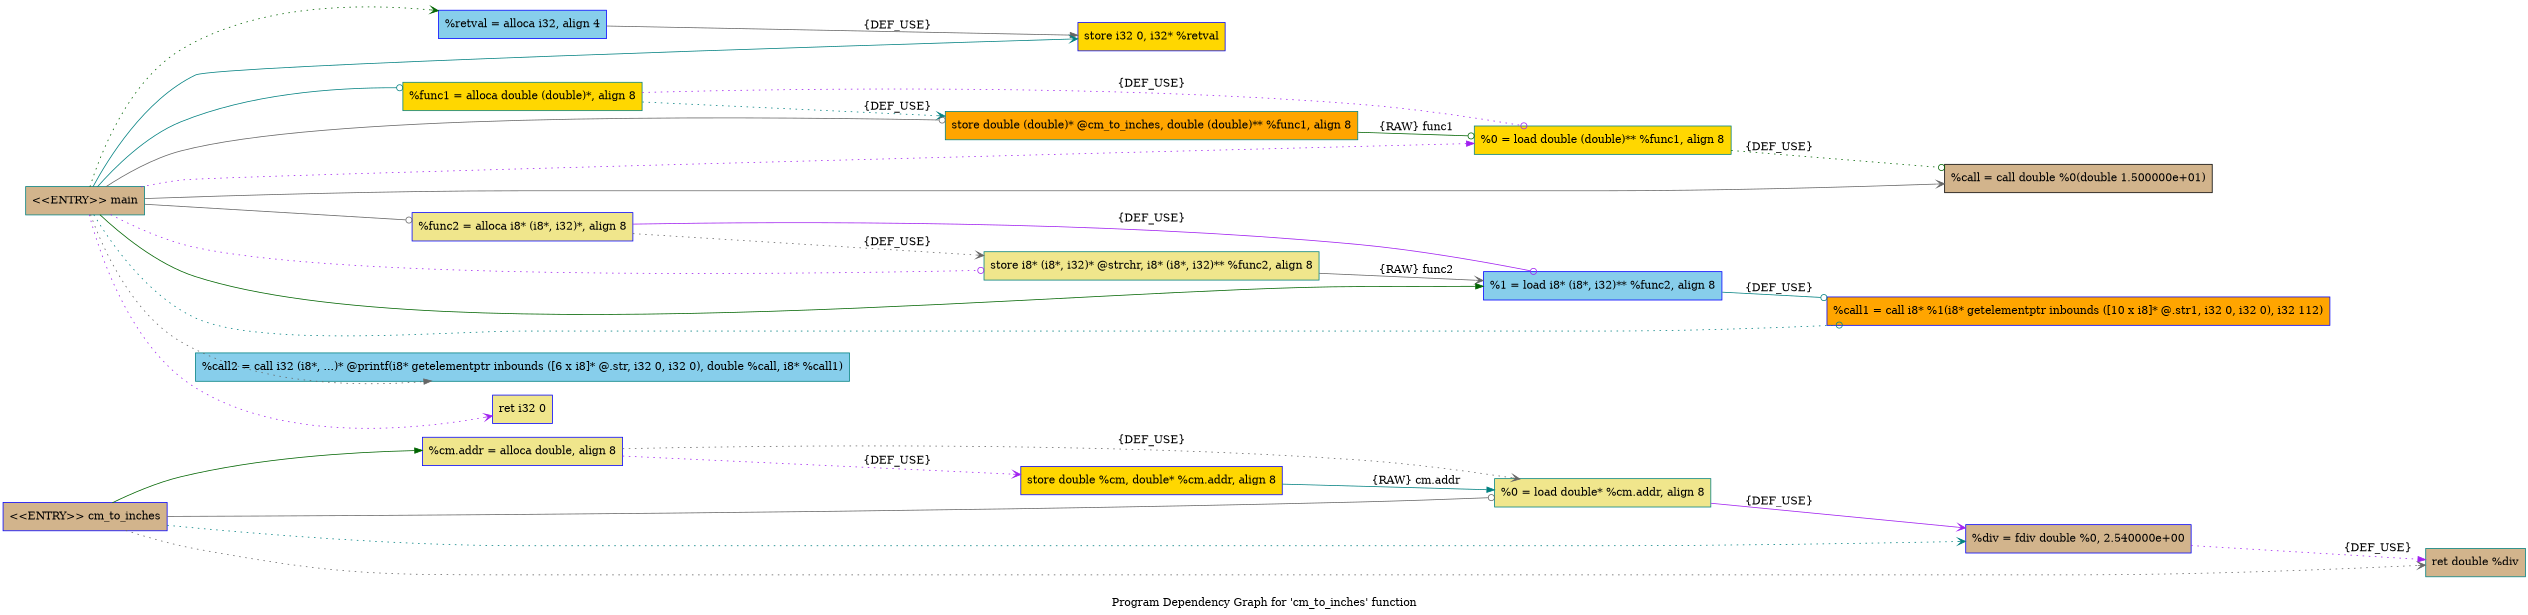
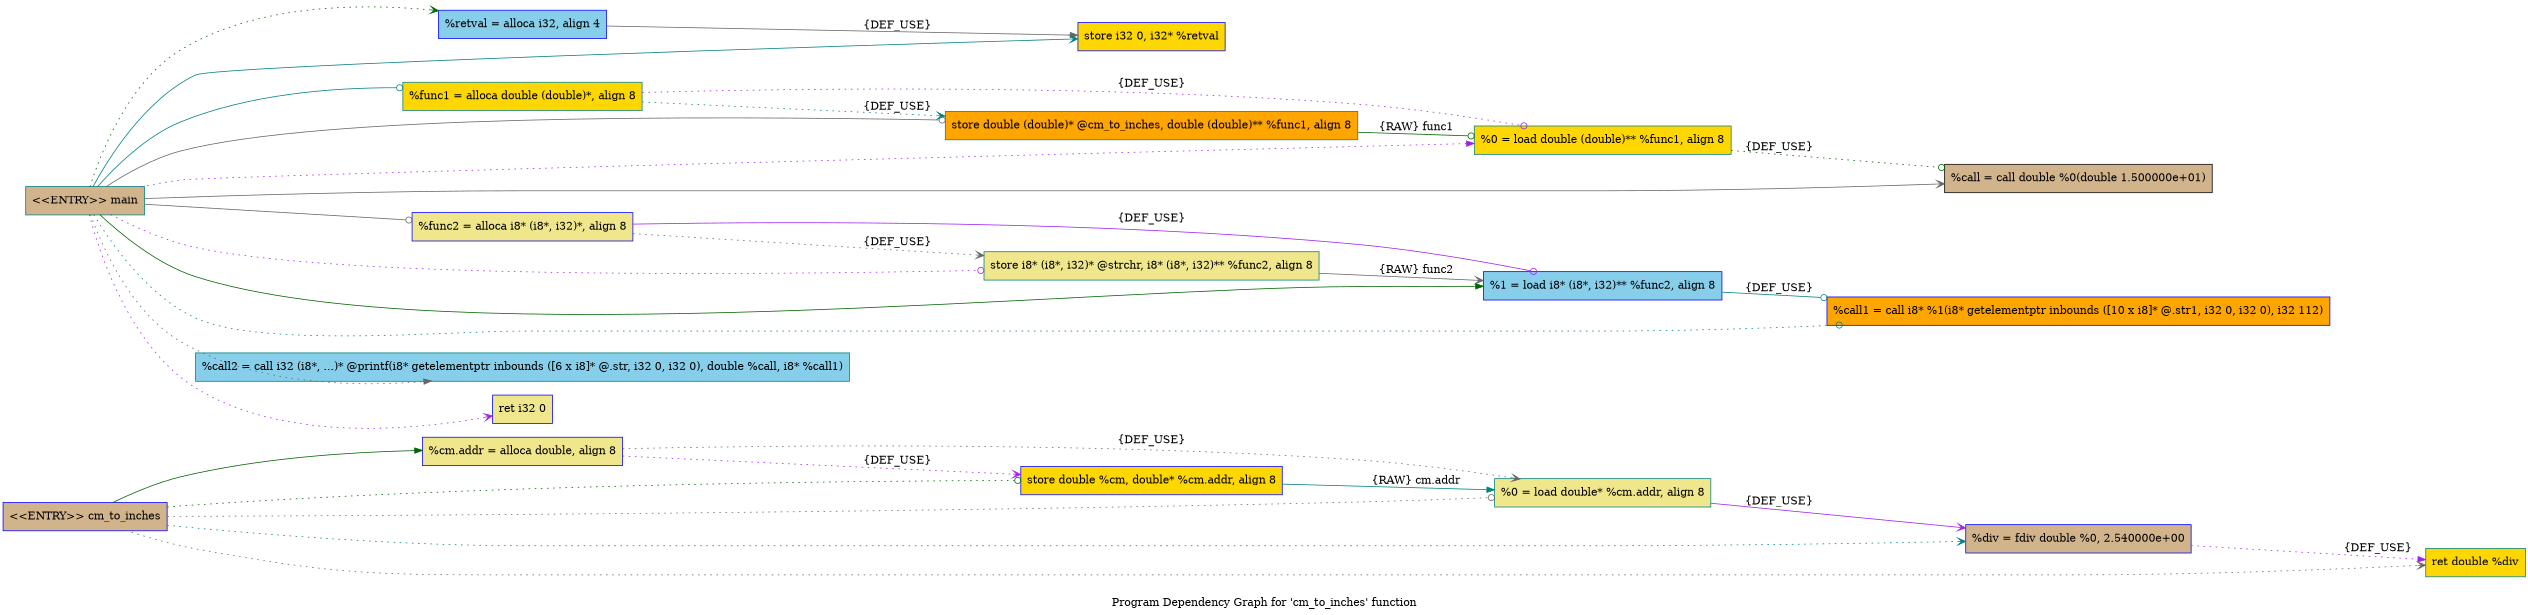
edge "<<ENTRY>> cm_to_inches" -> "store double %cm, double* %cm.addr, align 8": added
edge "<<ENTRY>> cm_to_inches" -> "%0 = load double* %cm.addr, align 8": style solid -> dotted
node "ret double %div": fillcolor tan -> gold
